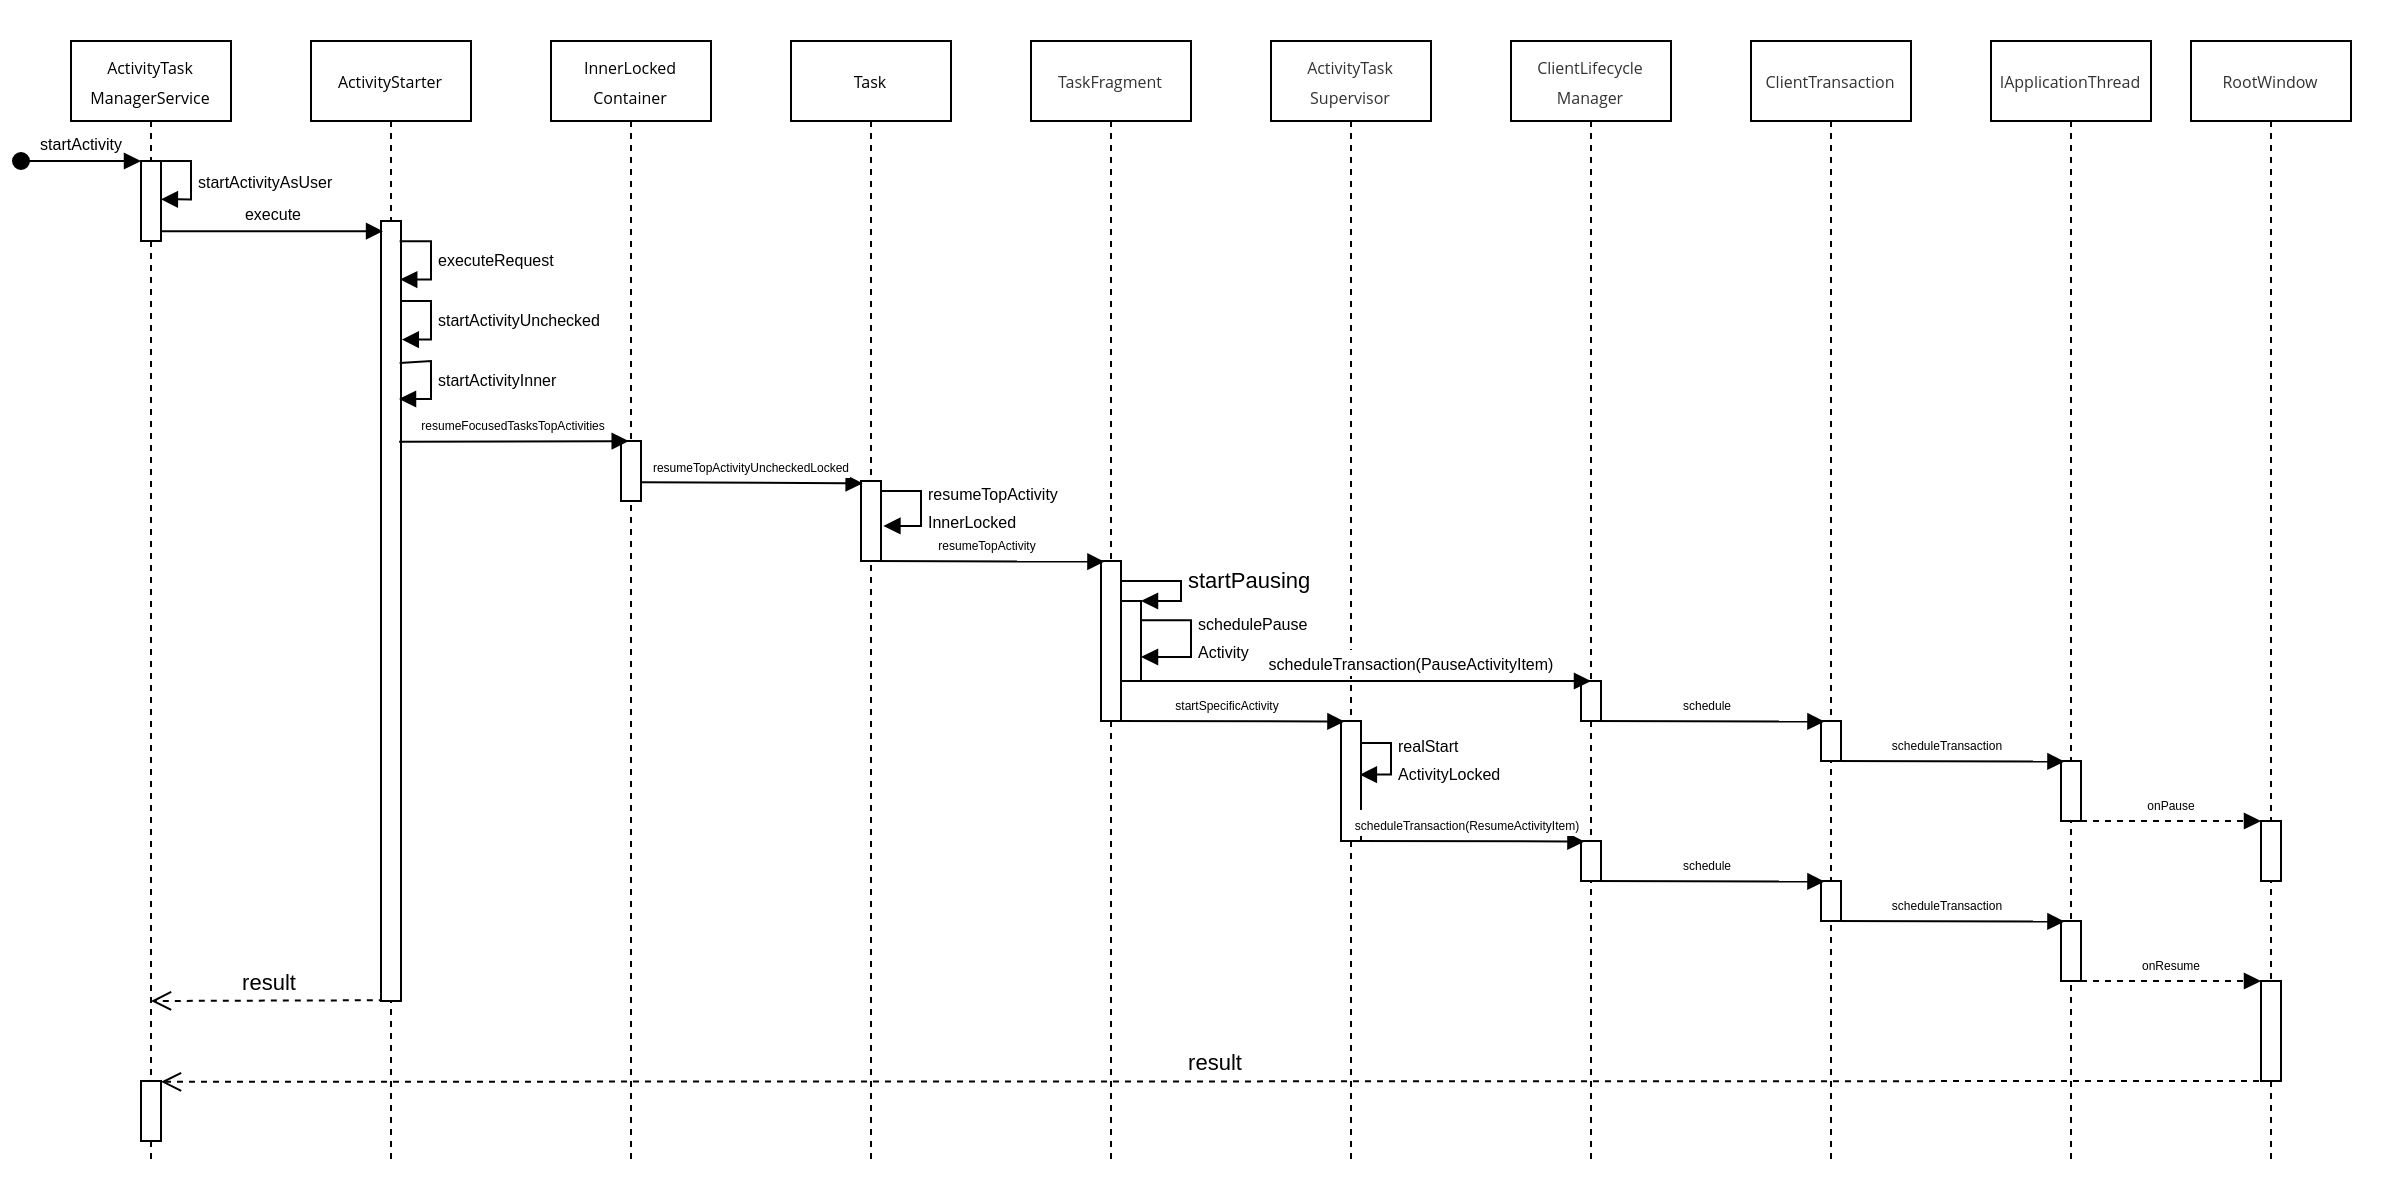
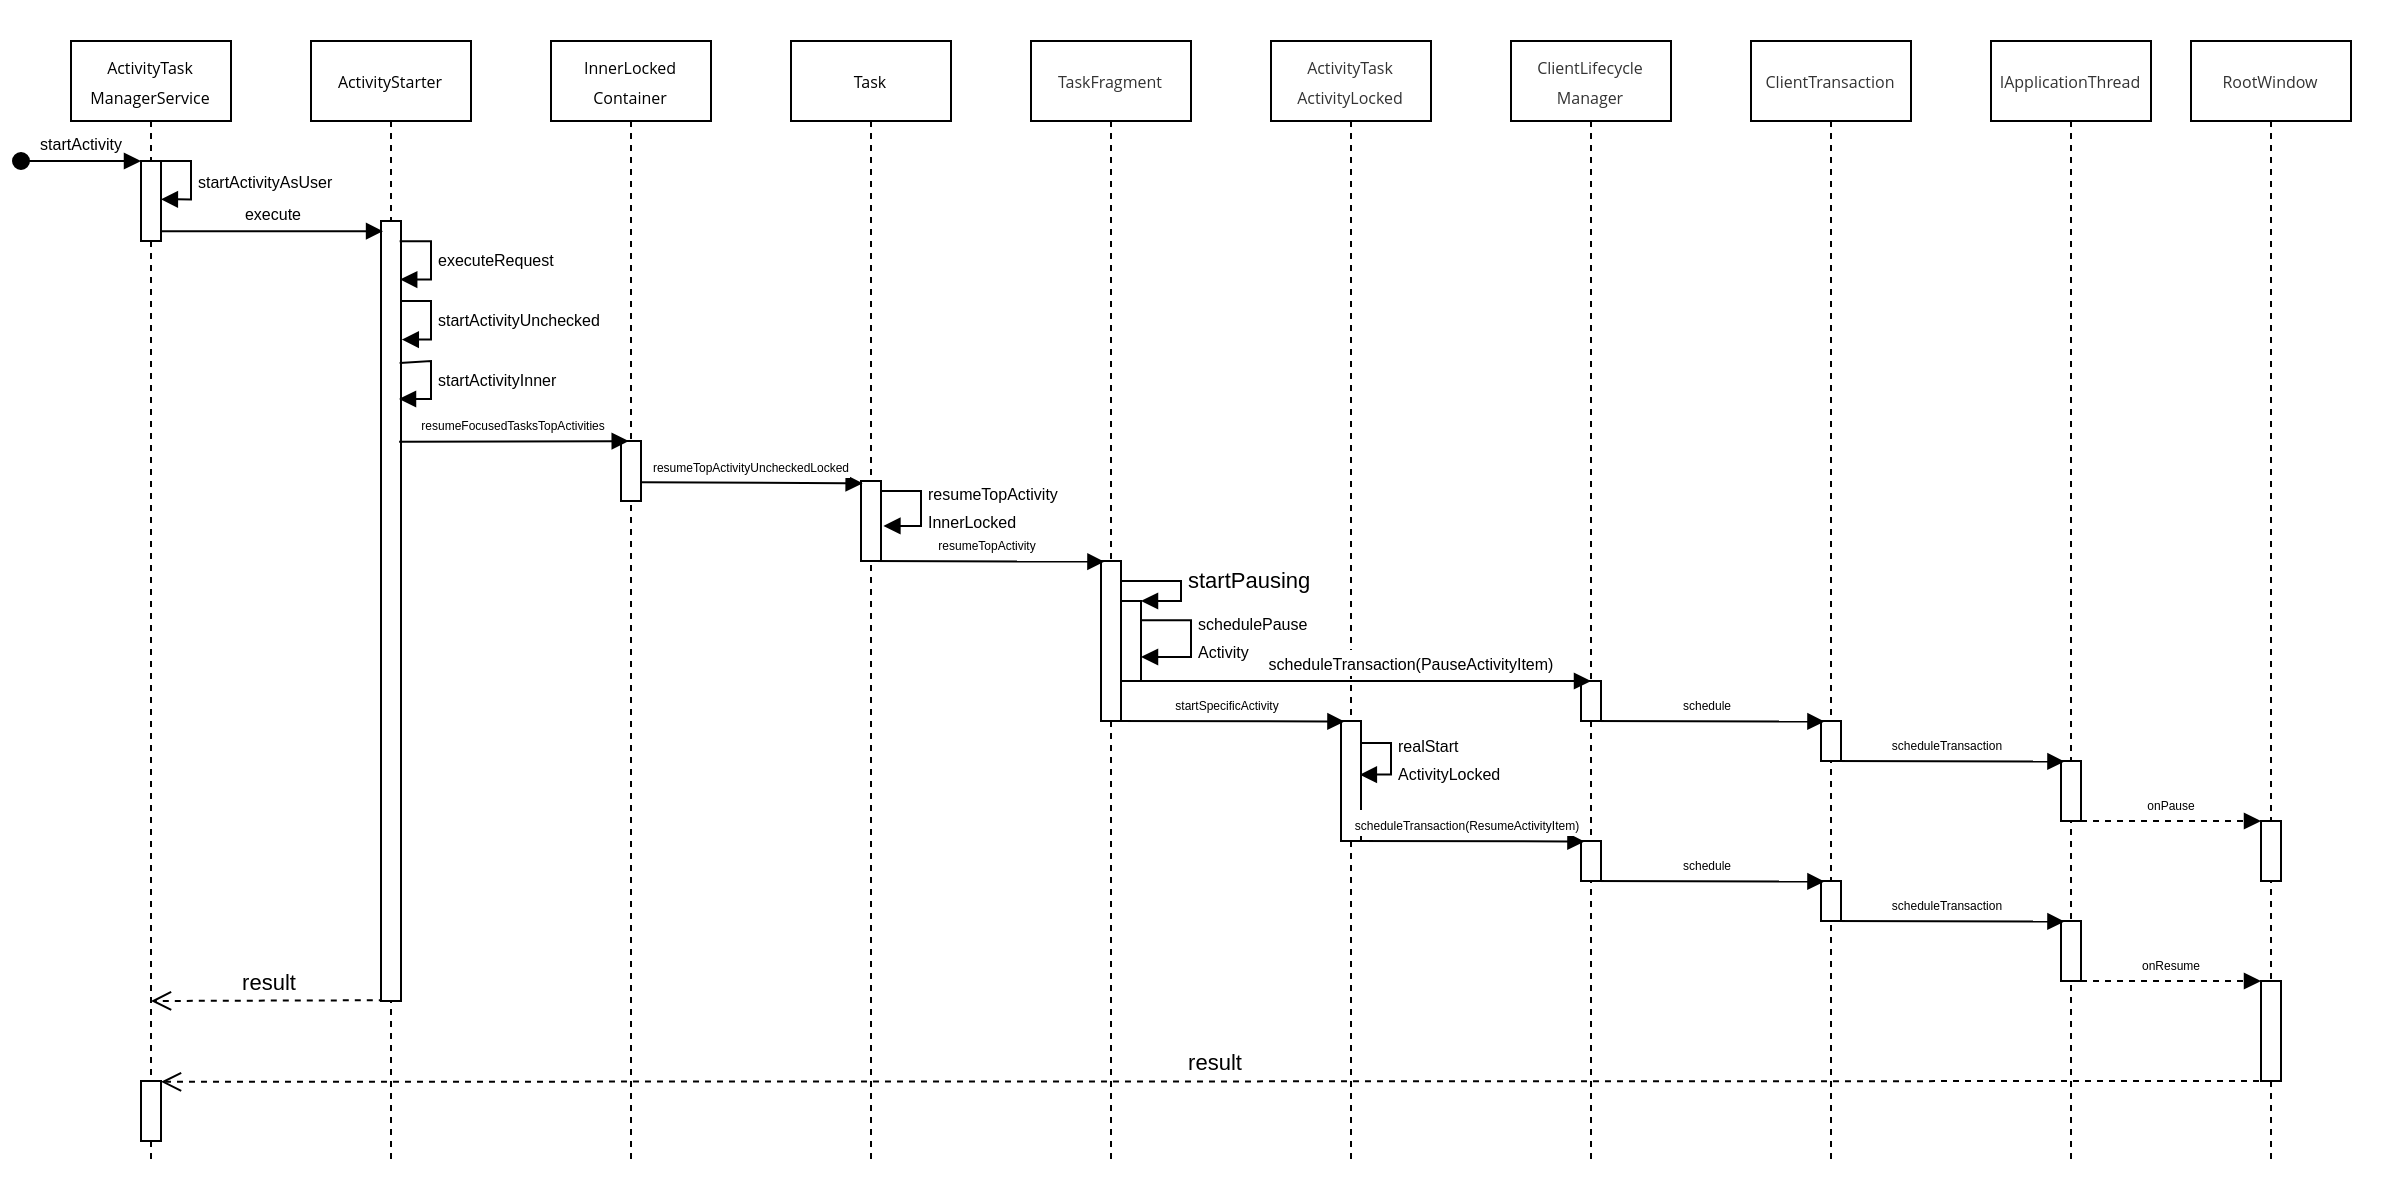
node "ActivityTask Supervisor": label "ActivityTask Supervisor" -> "ActivityTask ActivityLocked"
